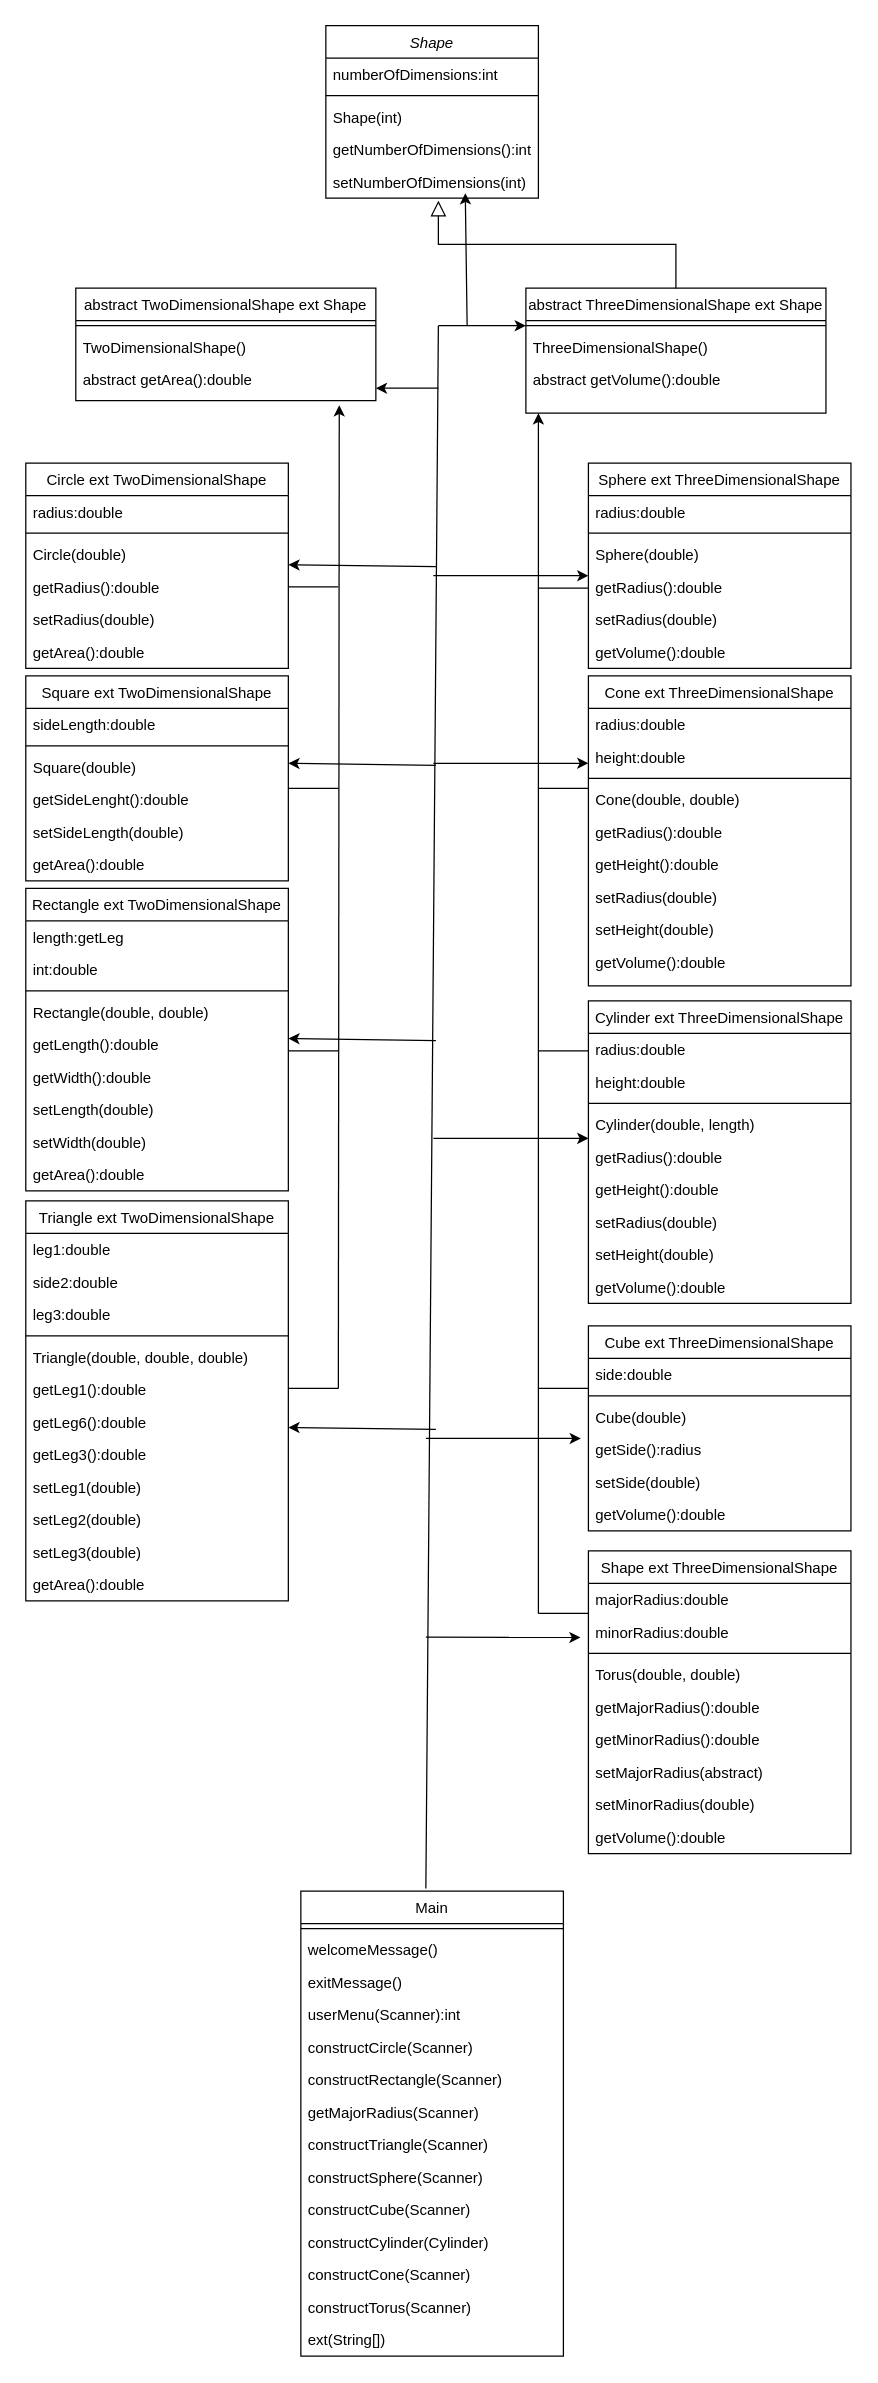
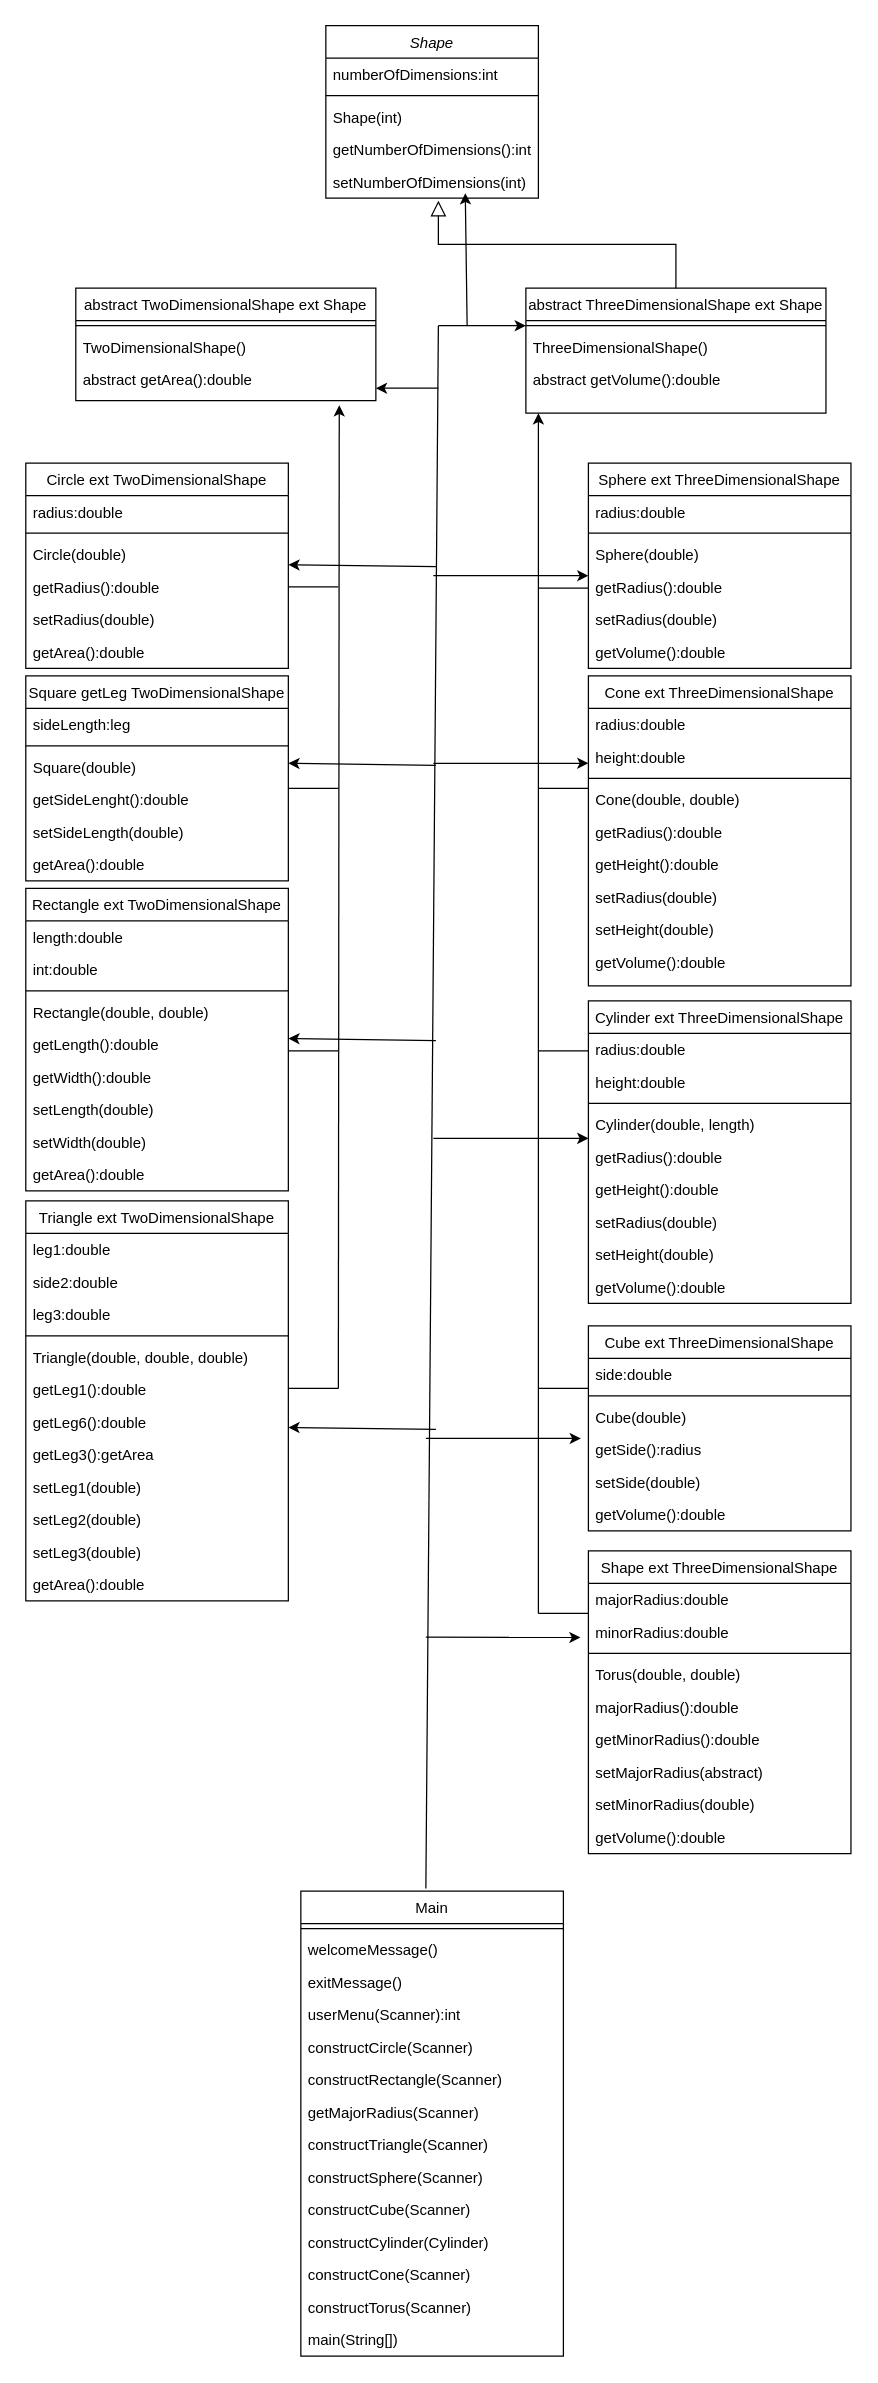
node "Square ext TwoDimensionalShape": label "Square ext TwoDimensionalShape" -> "Square getLeg TwoDimensionalShape"
node "sideLength:double": label "sideLength:double" -> "sideLength:leg"
node "length:getLeg": label "length:getLeg" -> "length:double"
node "getLeg3():double": label "getLeg3():double" -> "getLeg3():getArea"
node "getMajorRadius():double": label "getMajorRadius():double" -> "majorRadius():double"
node "ext(String[])": label "ext(String[])" -> "main(String[])"
